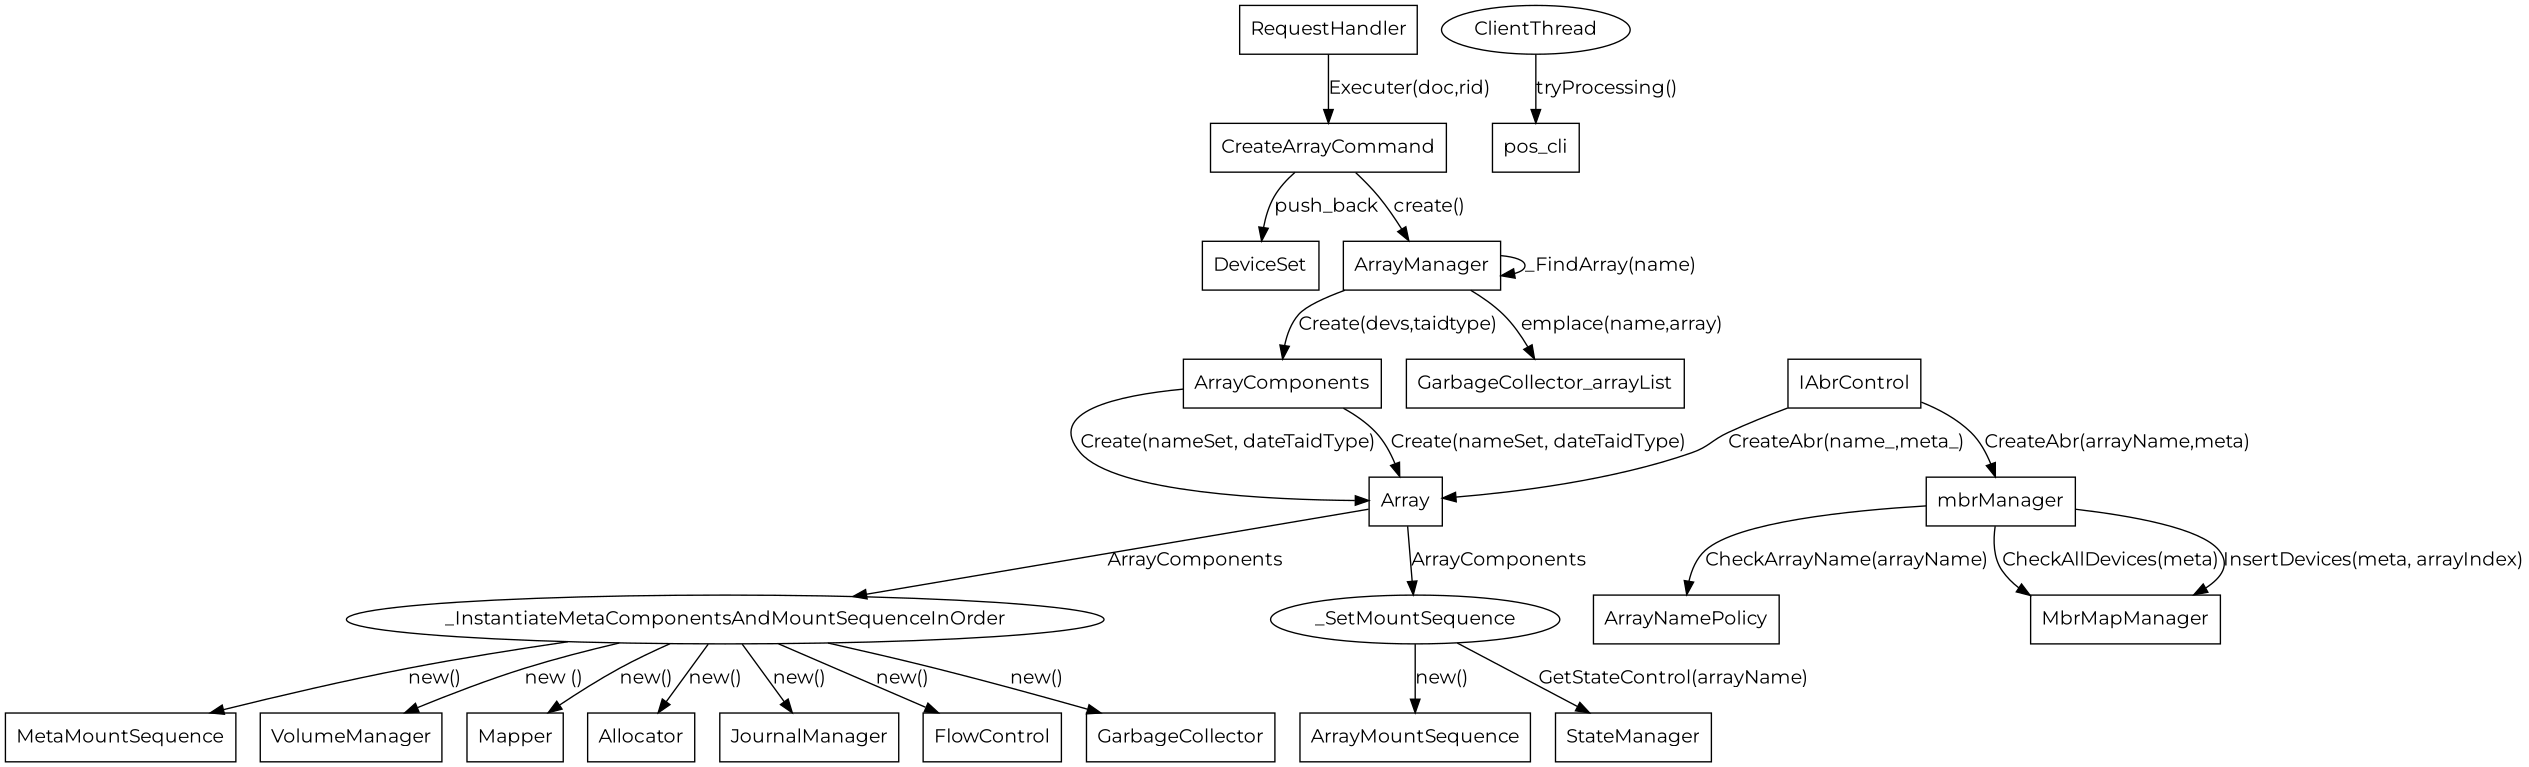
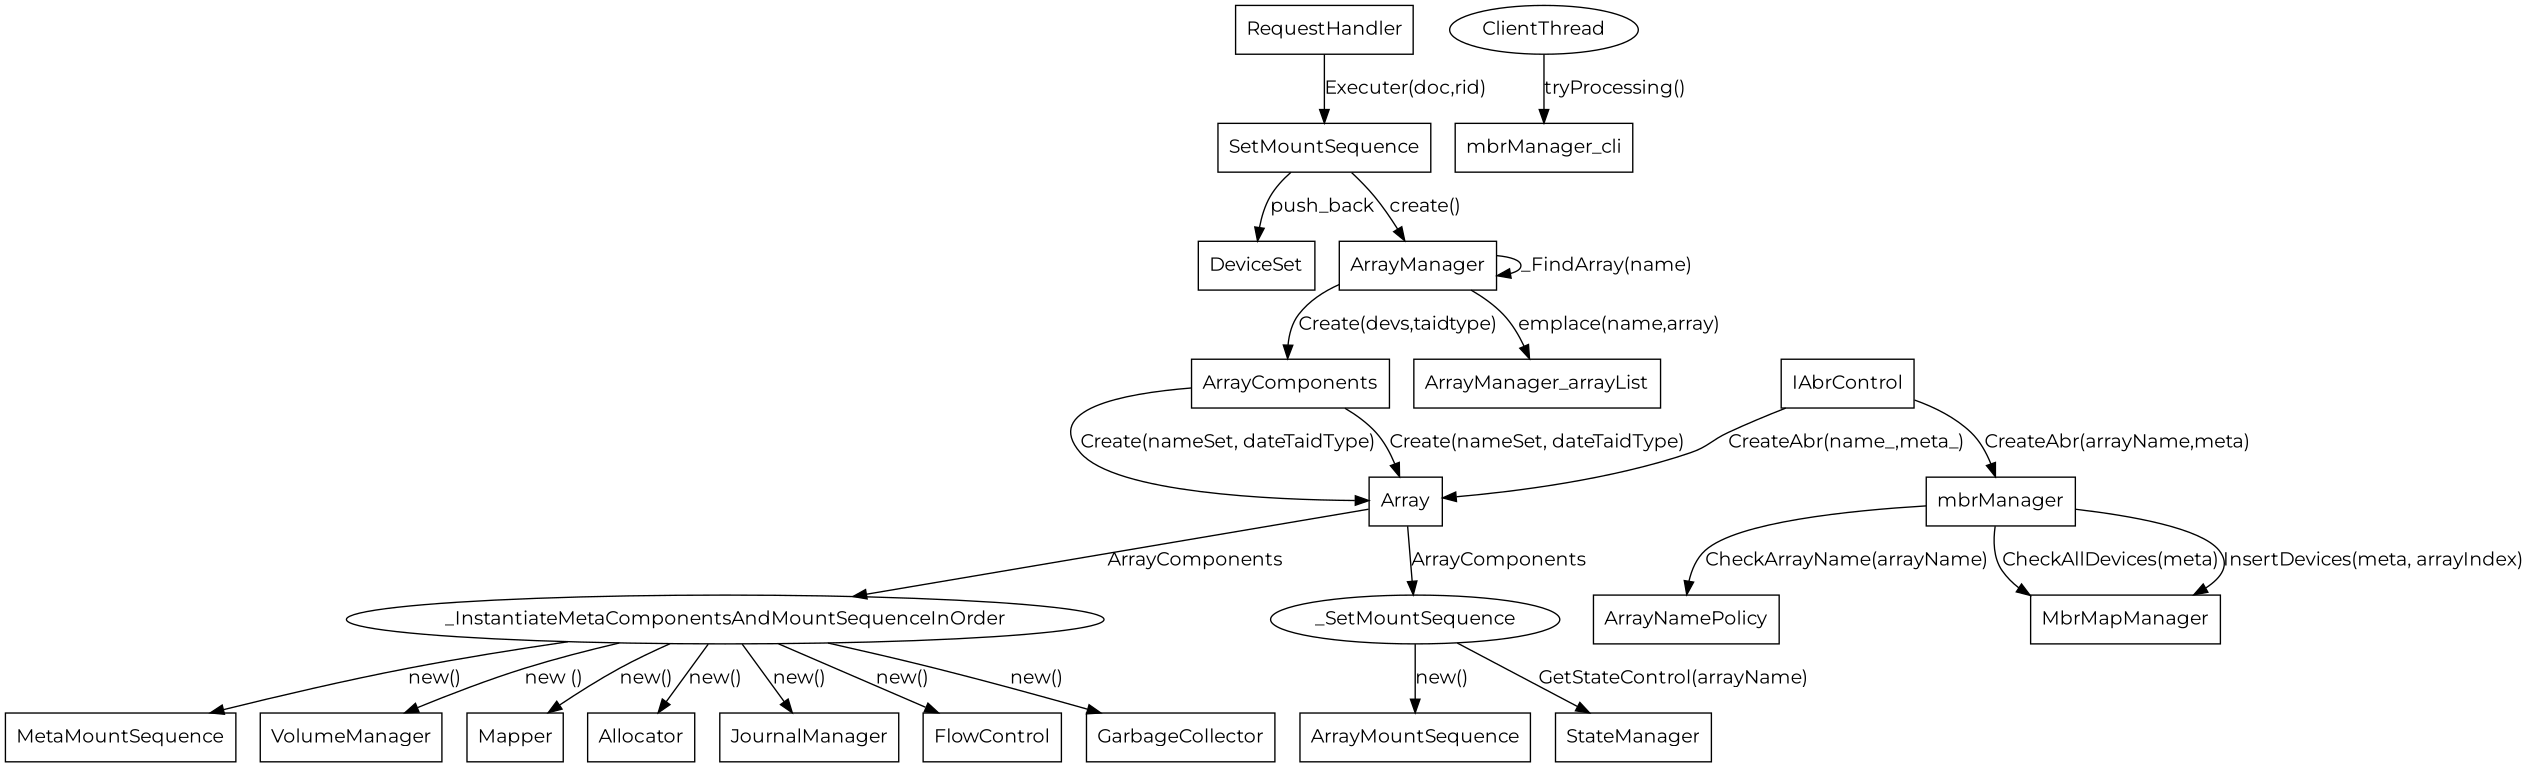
node "CreateArrayCommand": label "CreateArrayCommand" -> "SetMountSequence"
node "pos_cli": label "pos_cli" -> "mbrManager_cli"
node "GarbageCollector_arrayList": label "GarbageCollector_arrayList" -> "ArrayManager_arrayList"
